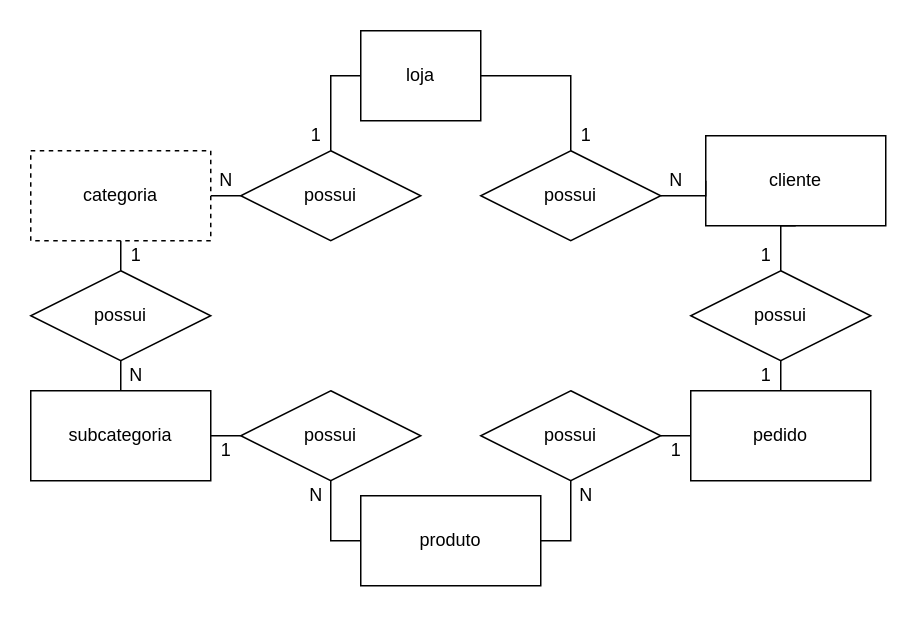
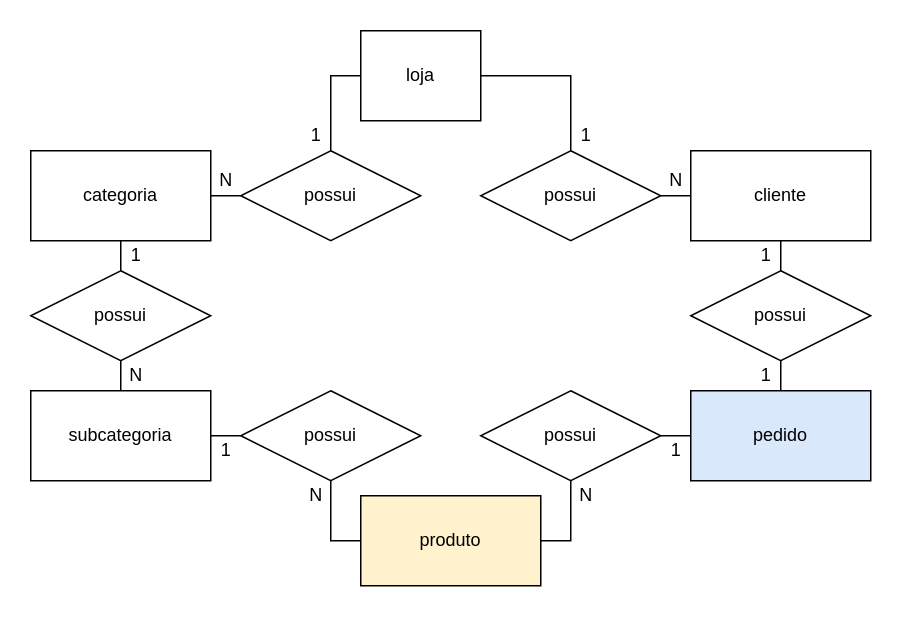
node "cliente": moved (796, 181) -> (781, 196)
node "categoria": style dashed -> solid
node "pedido": fillcolor #ffffff -> #dae8fc
node "produto": fillcolor #ffffff -> #fff2cc
